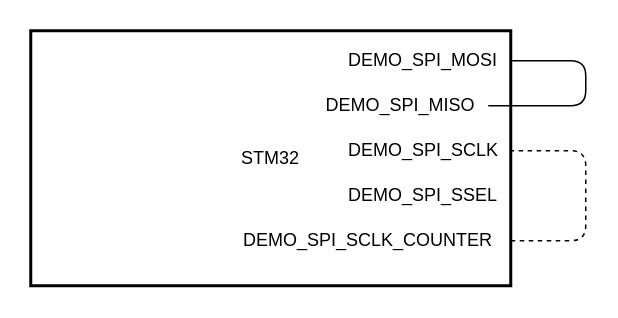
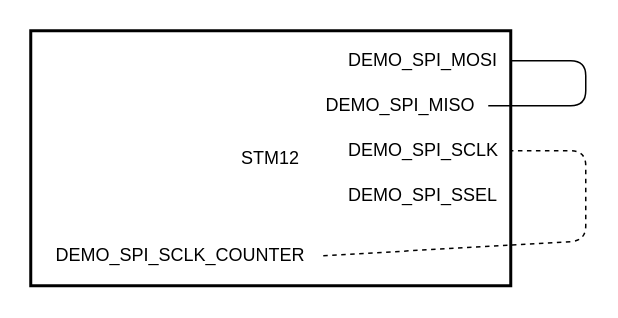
node "STM32": label "STM32" -> "STM12"
node "DEMO_SPI_SCLK_COUNTER": moved (376, 241) -> (188, 256)
